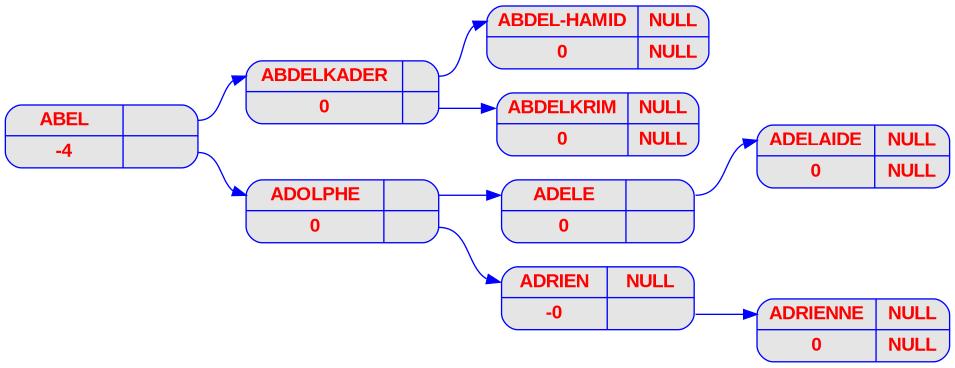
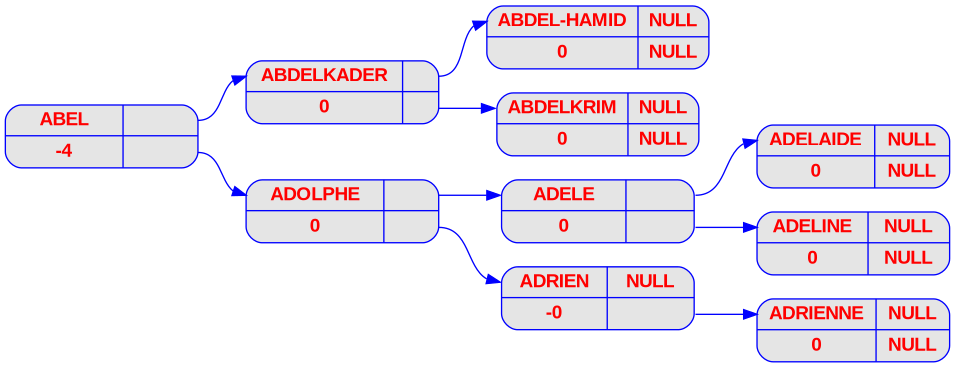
node "ADELINE": added
